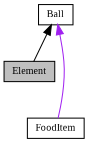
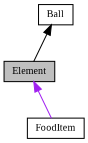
edge "FoodItem" -> "Ball": now "FoodItem" -> "Element"
